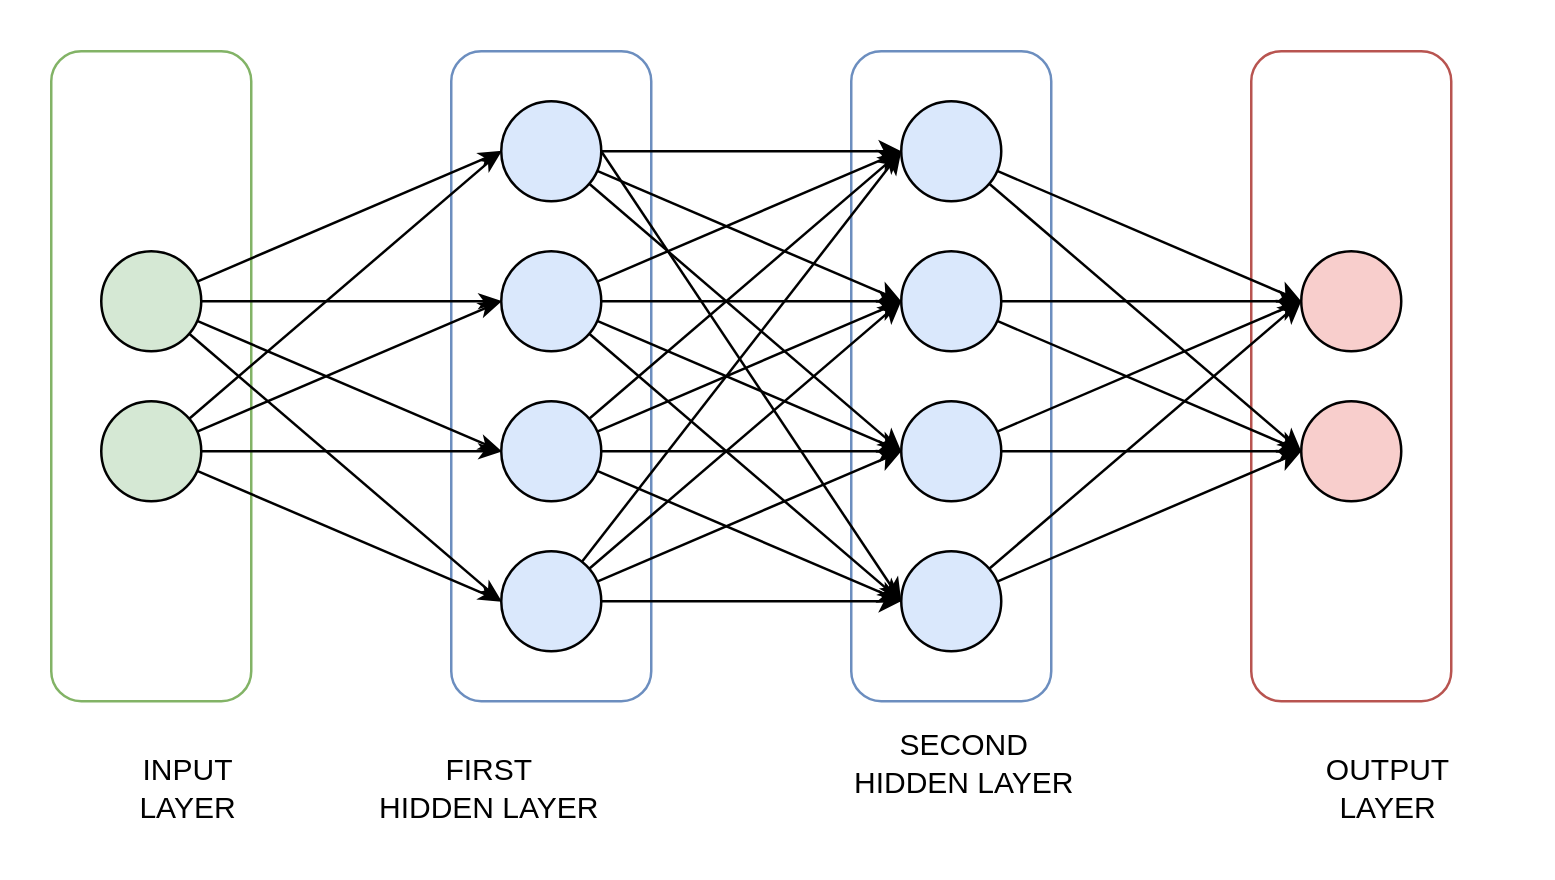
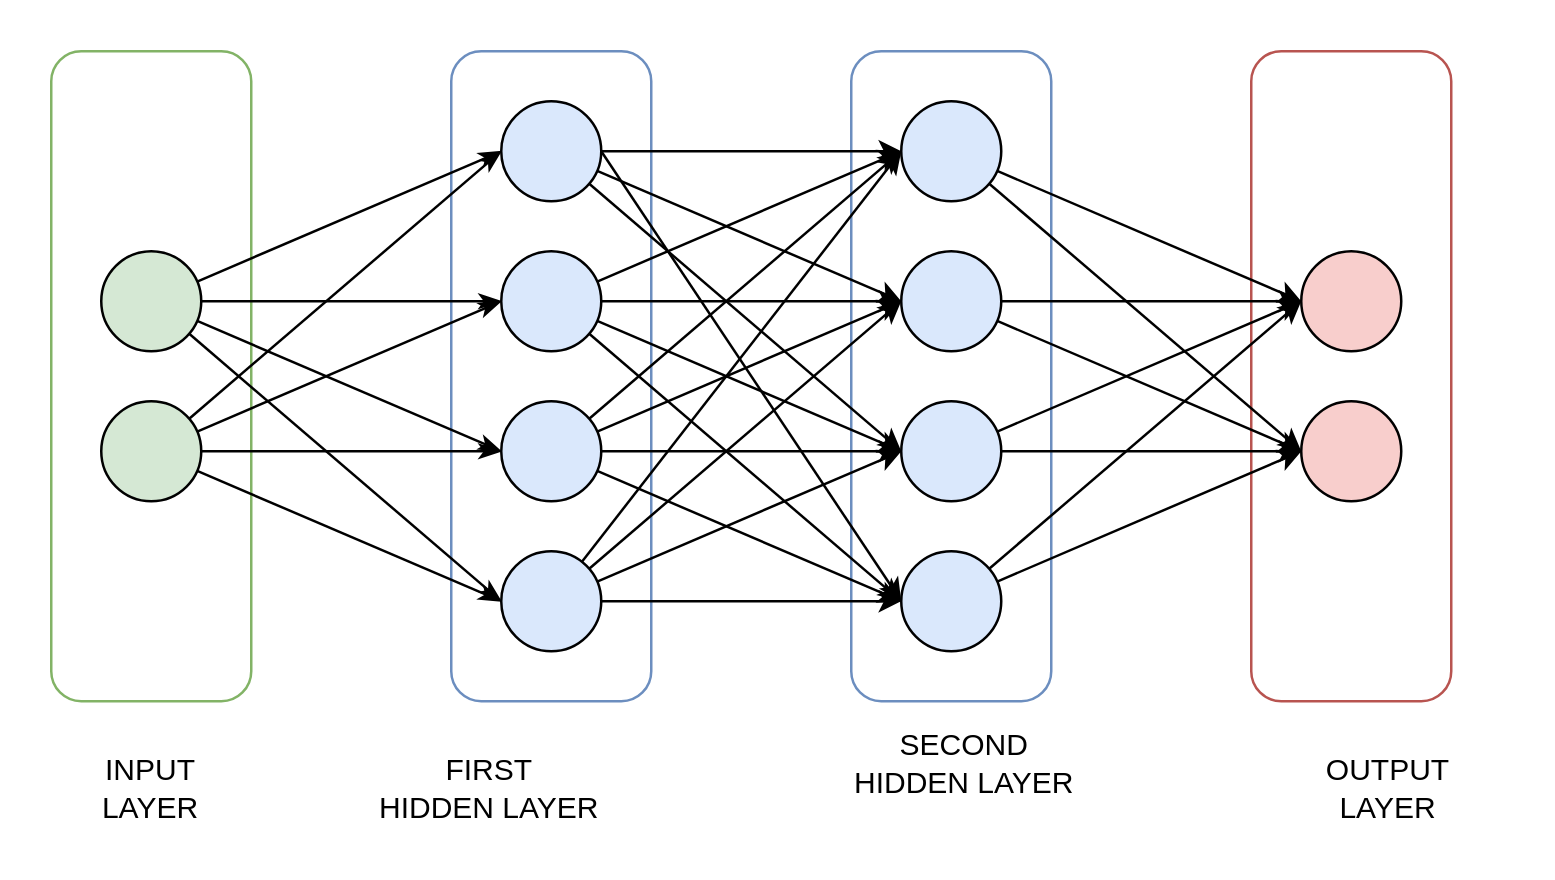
node "INPUT LAYER": moved (189, 789) -> (151, 789)
